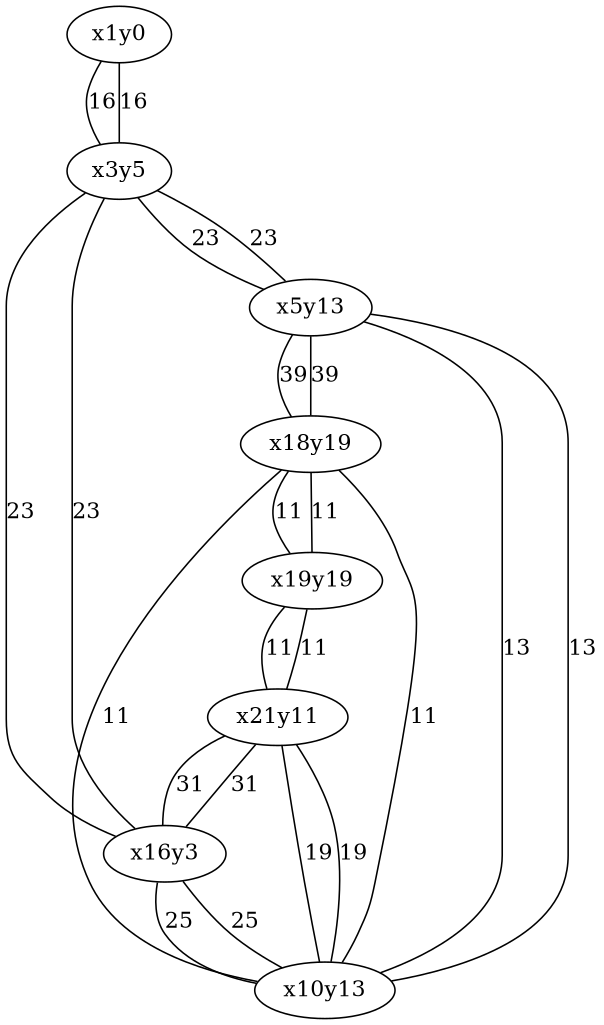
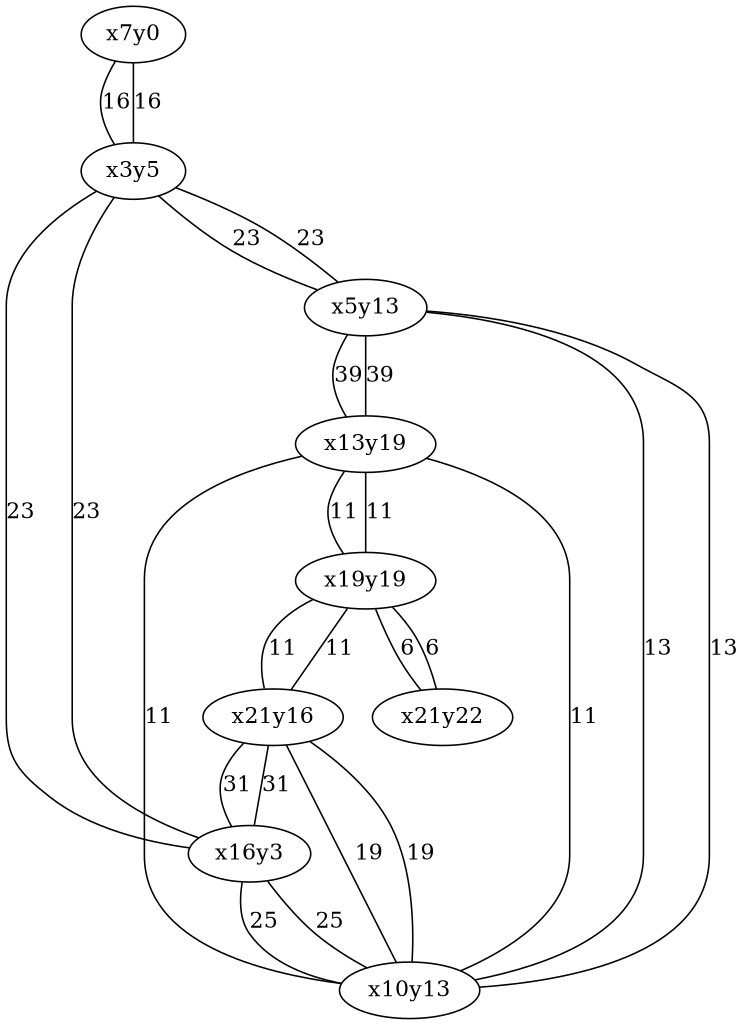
node "x1y0": label "x1y0" -> "x7y0"
node "x18y19": label "x18y19" -> "x13y19"
node "x21y11": label "x21y11" -> "x21y16"
node "x21y22": added
